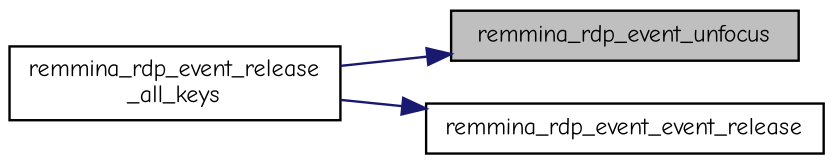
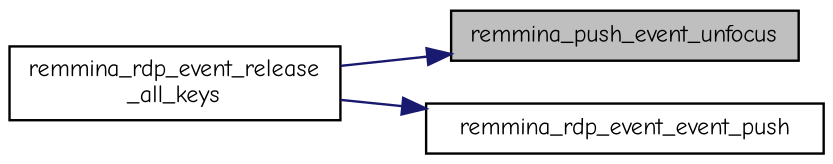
node "remmina_rdp_event_unfocus": label "remmina_rdp_event_unfocus" -> "remmina_push_event_unfocus"
node "remmina_rdp_event_event_release": label "remmina_rdp_event_event_release" -> "remmina_rdp_event_event_push"
